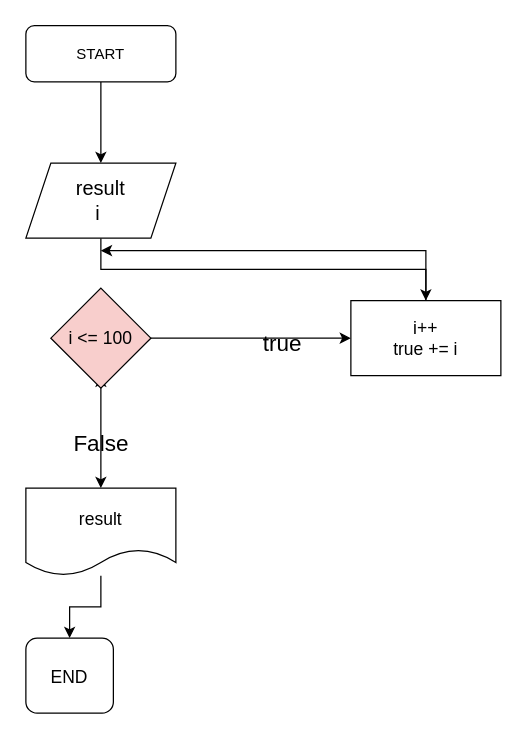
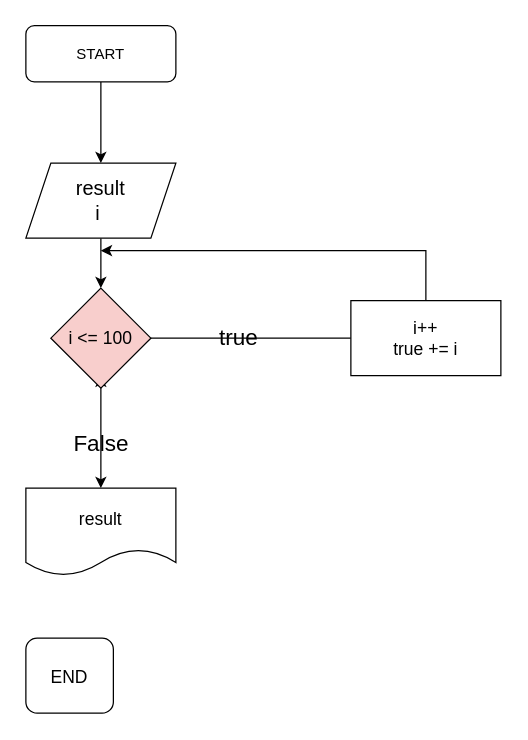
edge "result i" -> "i++ true += i": now "result i" -> "i <= 100"
edge "i <= 100" -> "i++ true += i": arrowhead classic -> none
node "true": moved (282, 344) -> (238, 338)
edge "result" -> "END": removed
